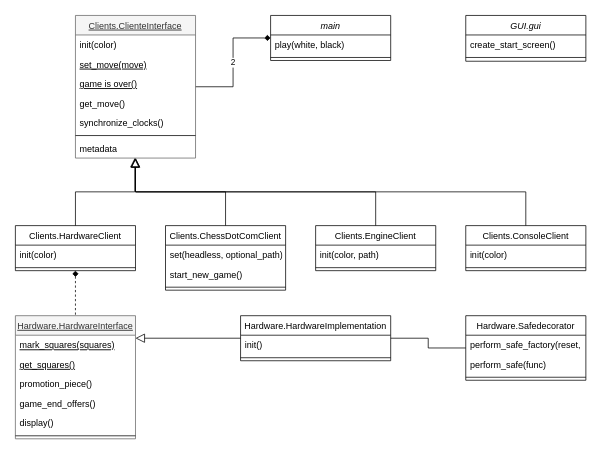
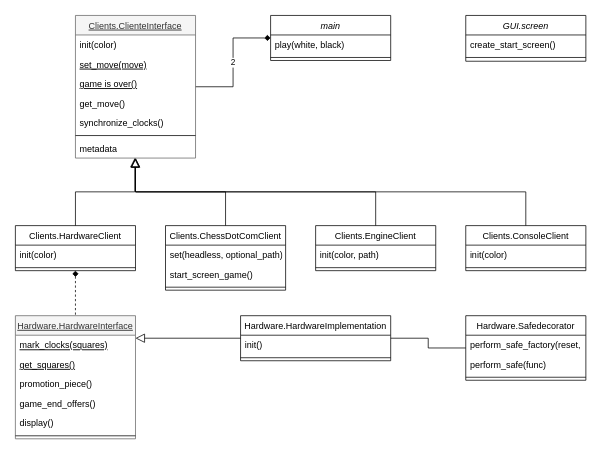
node "GUI.gui": label "GUI.gui" -> "GUI.screen"
node "start_new_game()": label "start_new_game()" -> "start_screen_game()"
node "mark_squares(squares)": label "mark_squares(squares)" -> "mark_clocks(squares)"
